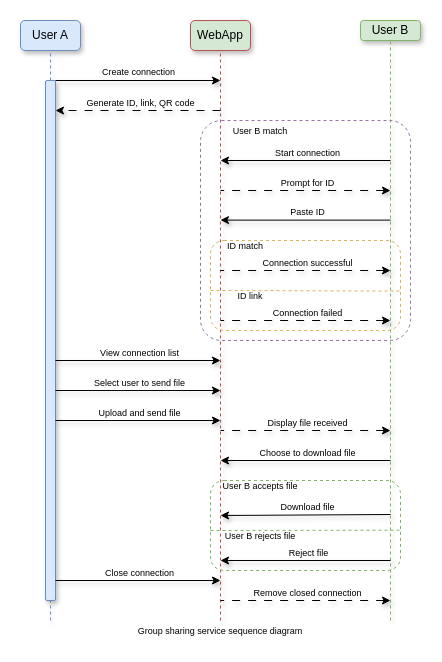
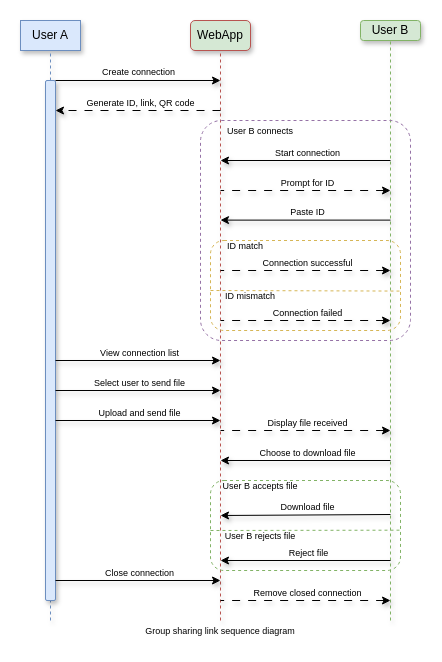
node "User A": shape rounded rectangle -> rectangle
node "User B match": label "User B match" -> "User B connects"
node "ID link": label "ID link" -> "ID mismatch"
node "Group sharing service sequence diagram": label "Group sharing service sequence diagram" -> "Group sharing link sequence diagram"
